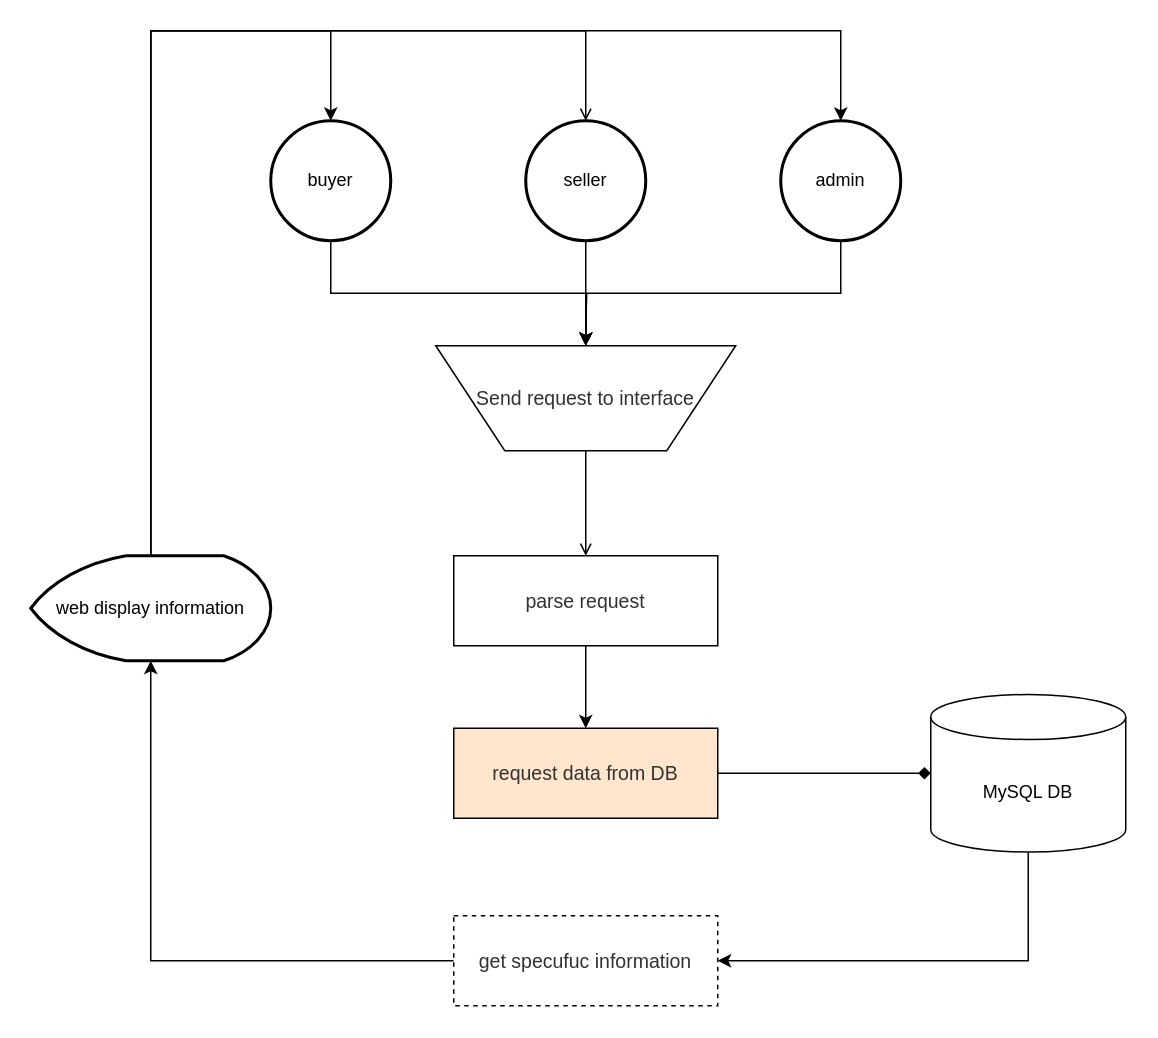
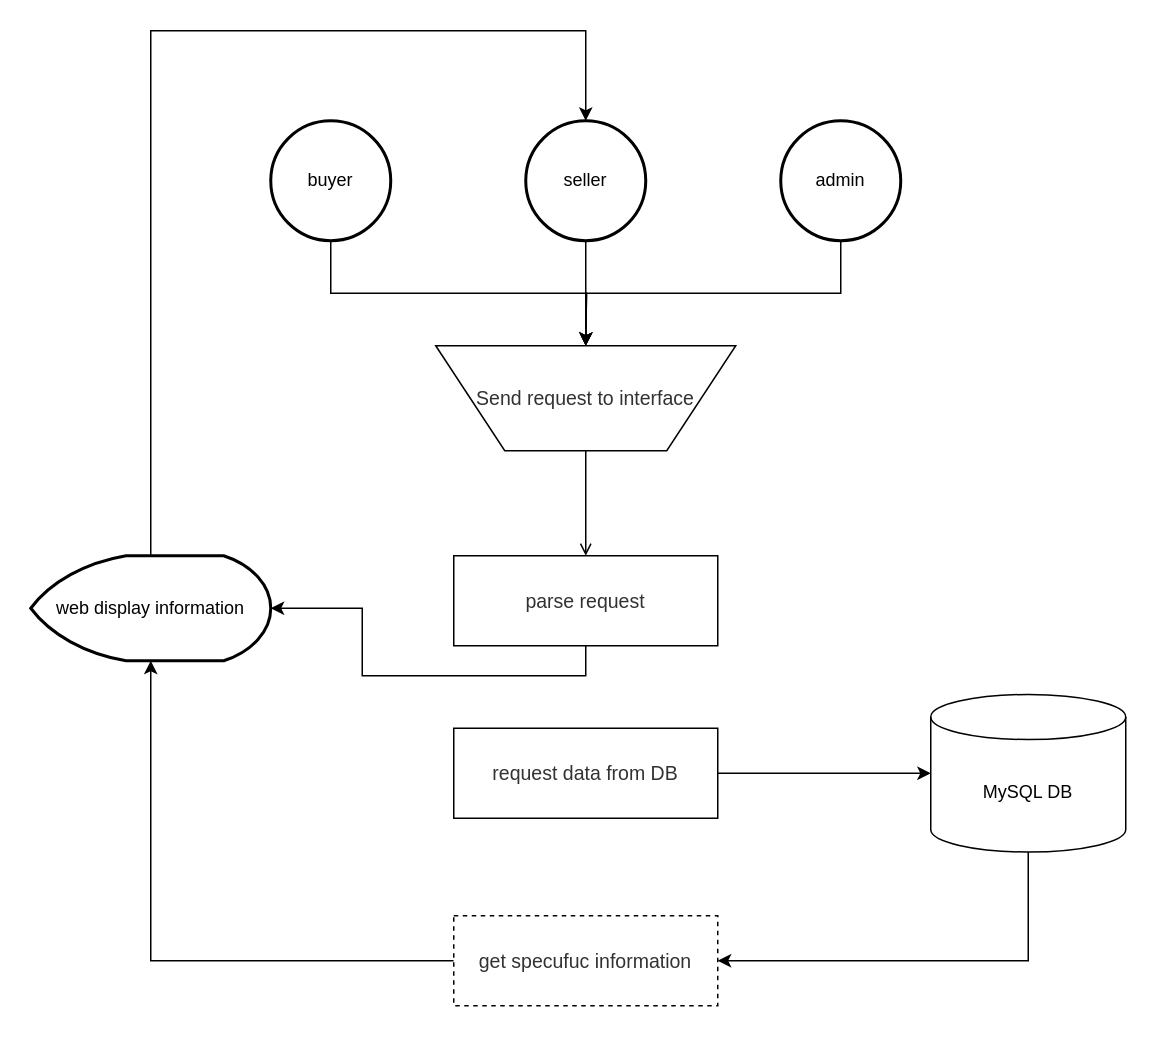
edge "web display information" -> "admin": removed
edge "web display information" -> "buyer": removed
edge "web display information" -> "seller": arrowhead open -> classic
edge "parse request" -> "request data from DB": now "parse request" -> "web display information"
node "request data from DB": fillcolor #ffe6cc -> #ffffff
edge "request data from DB" -> "MySQL DB": arrowhead diamond -> classic
